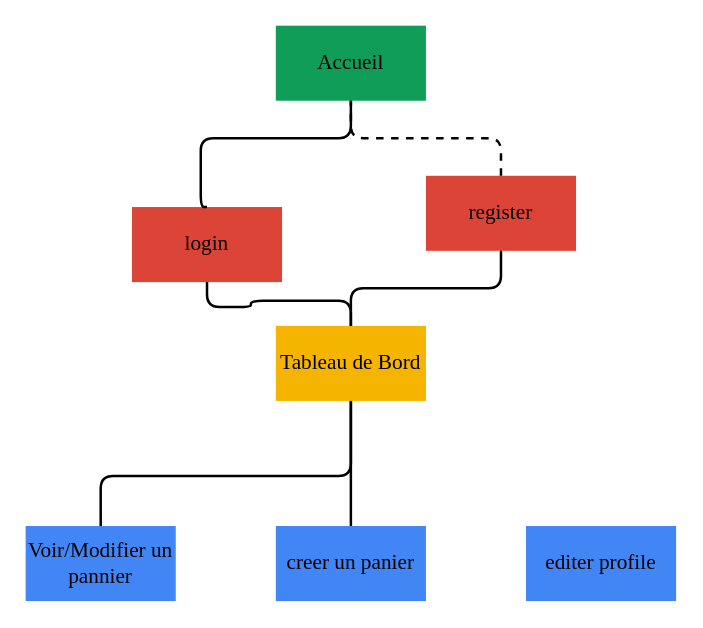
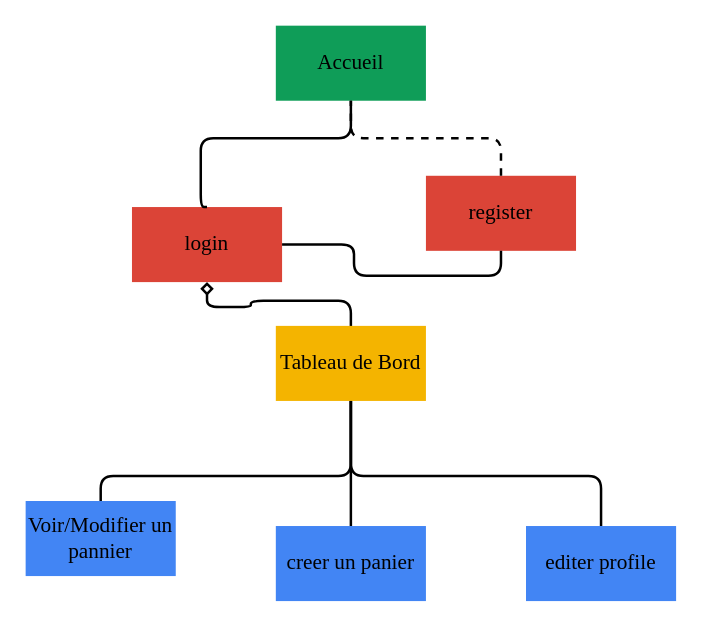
edge "register" -- "Tableau de Bord": now "register" -- "login"
edge "login" -- "Tableau de Bord": arrowhead none -> diamond
edge "Tableau de Bord" -- "editer profile": added
node "Voir/Modifier un pannier": moved (101, 563) -> (101, 538)
